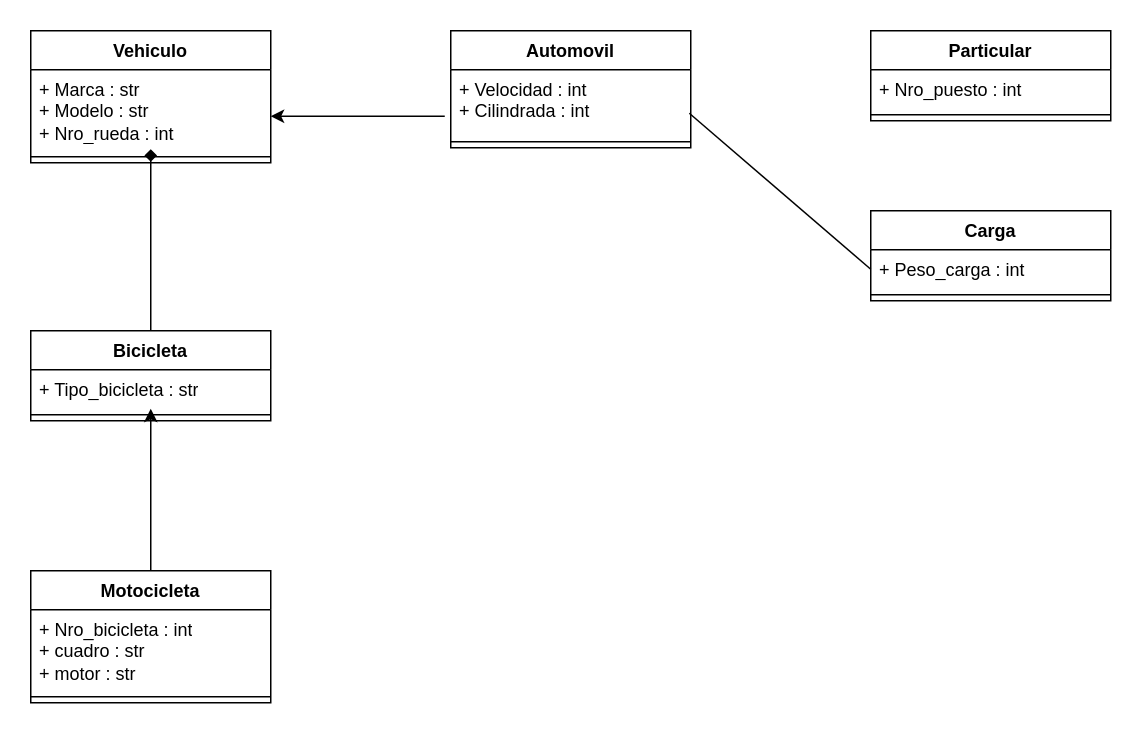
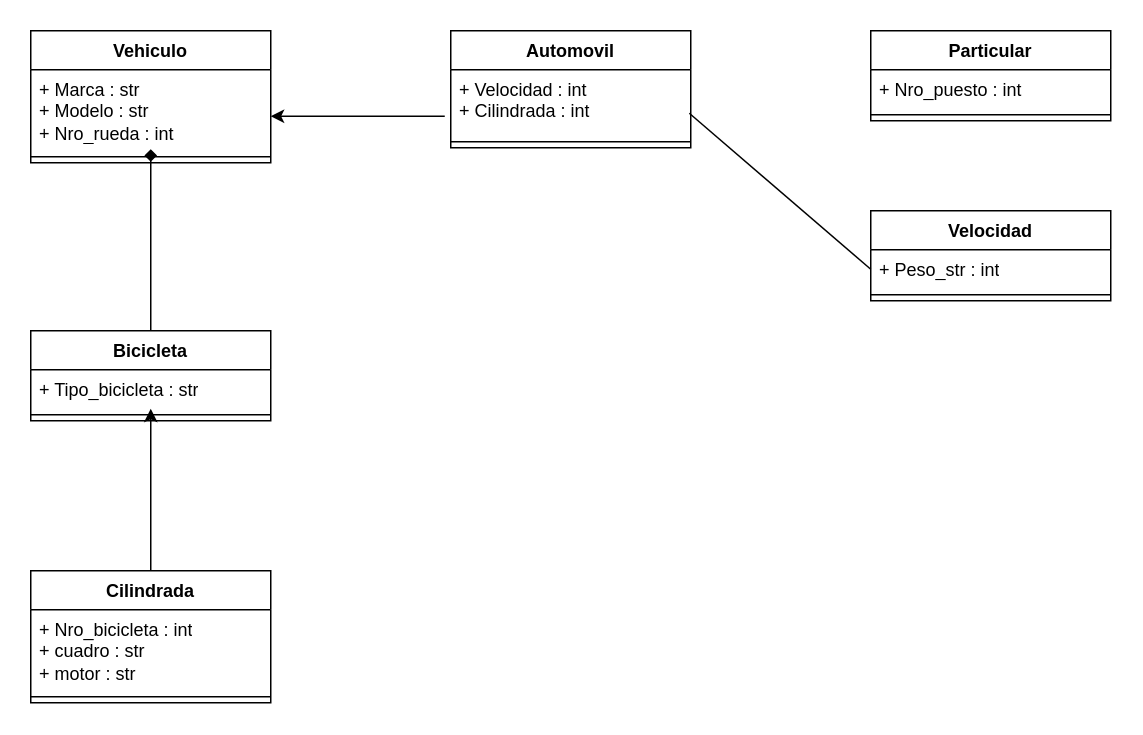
node "Carga": label "Carga" -> "Velocidad"
node "+ Peso_carga : int": label "+ Peso_carga : int" -> "+ Peso_str : int"
node "Motocicleta": label "Motocicleta" -> "Cilindrada"
